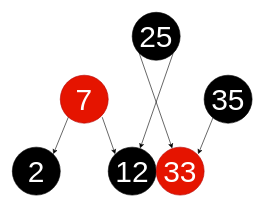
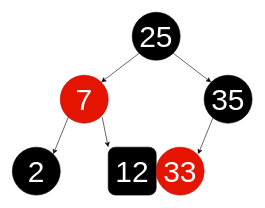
edge "25" -> "33": now "25" -> "7"
edge "25" -> "12": now "25" -> "35"
node "12": shape ellipse -> rounded rectangle
